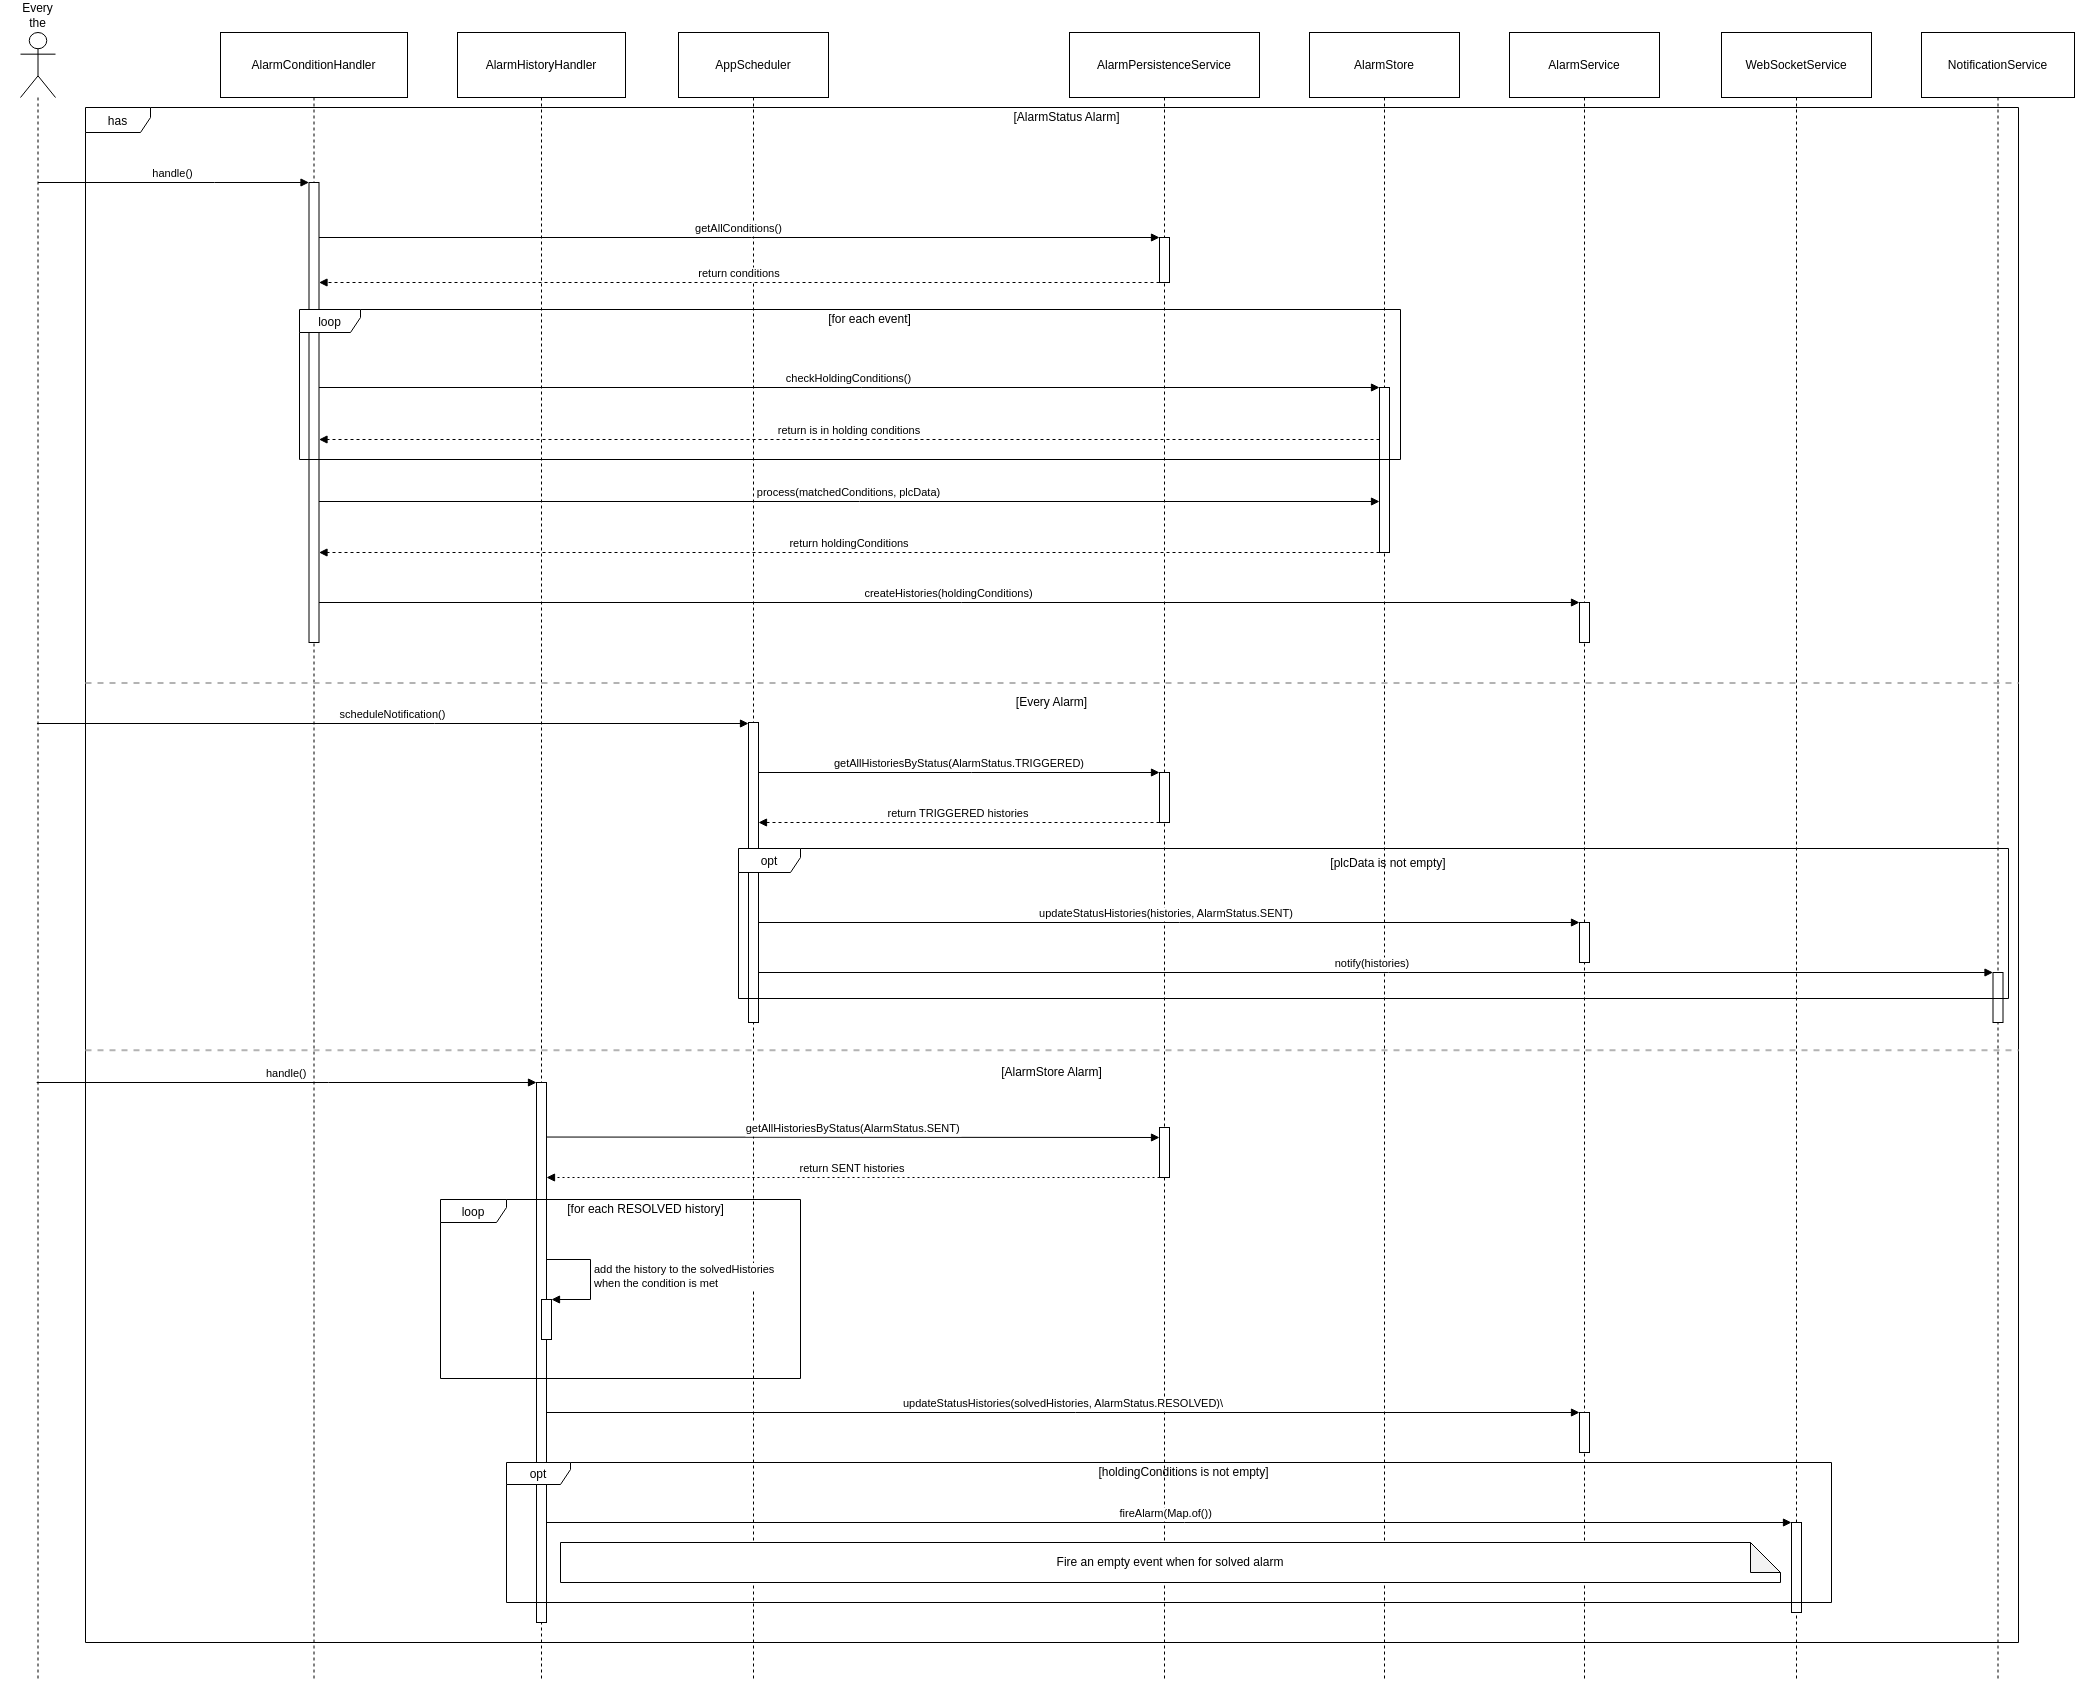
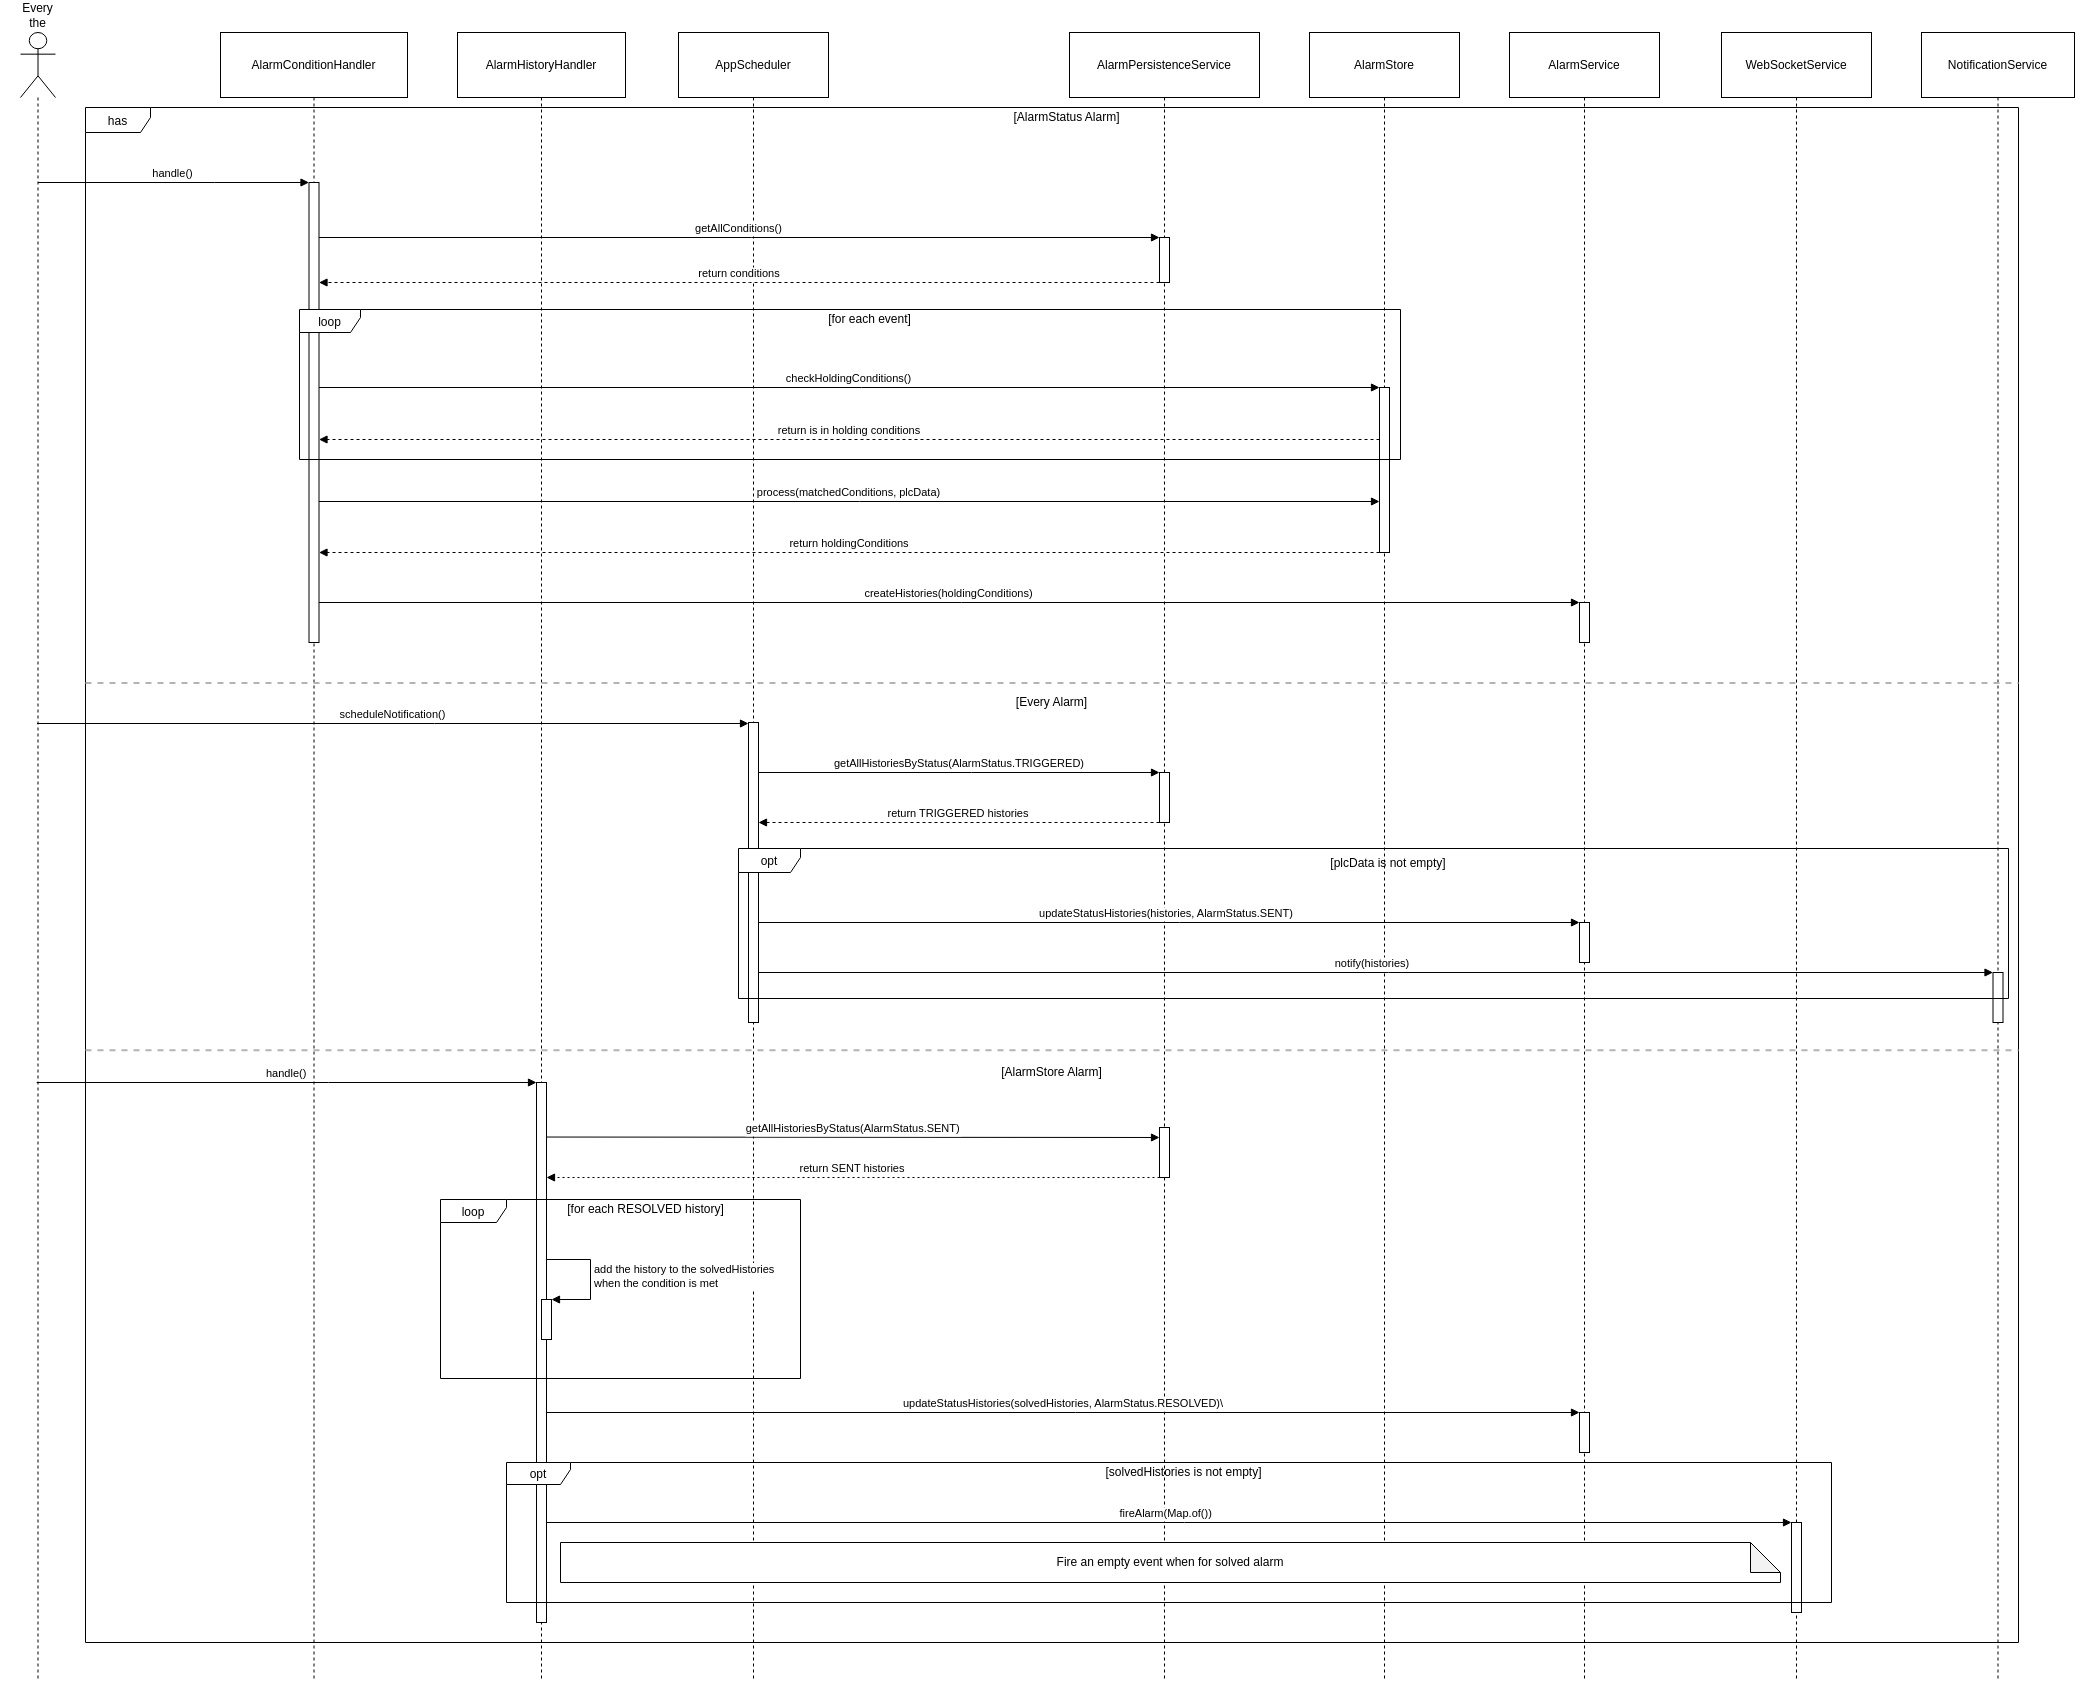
node "[holdingConditions is not empty]": label "[holdingConditions is not empty]" -> "[solvedHistories is not empty]"
